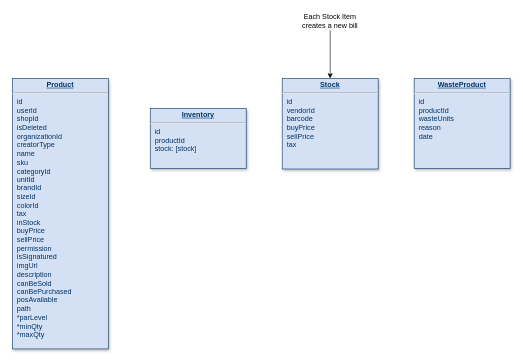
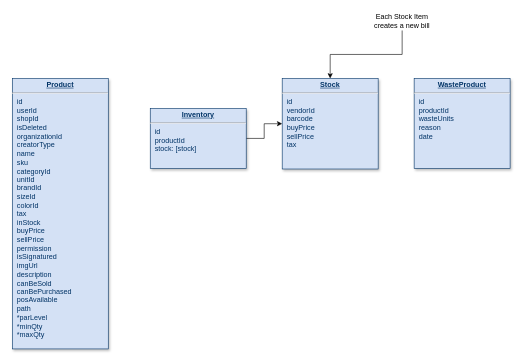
node "Each Stock Item creates a new bill": moved (330, 21) -> (402, 21)
edge "Inventory id productId stock: [stock]" -> "Stock id vendorId barcode buyPrice sellPrice tax": added
